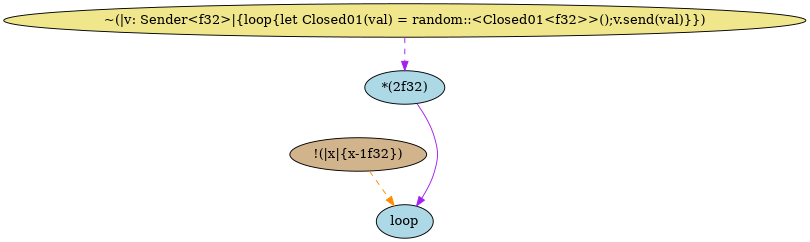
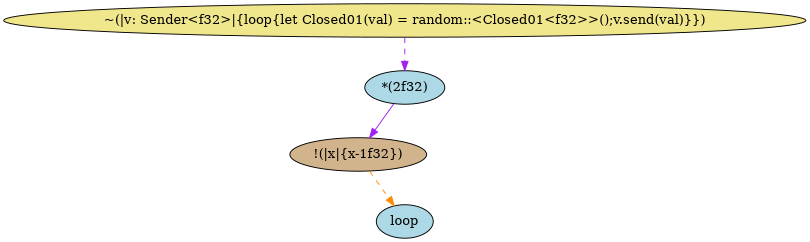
edge "*(2f32)" -> "loop": now "*(2f32)" -> "!(|x|{x-1f32})"
